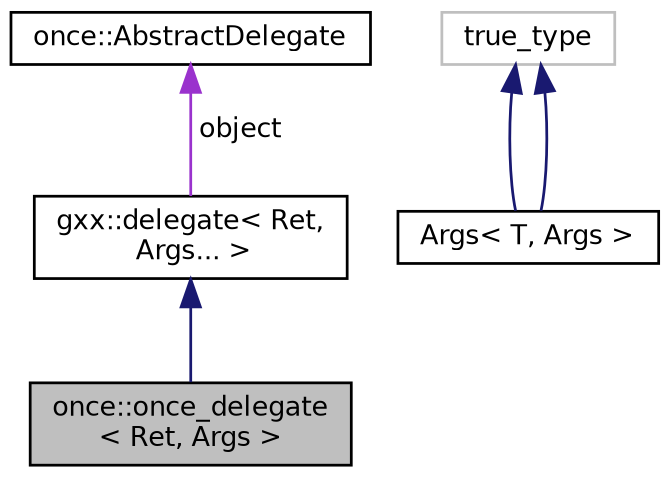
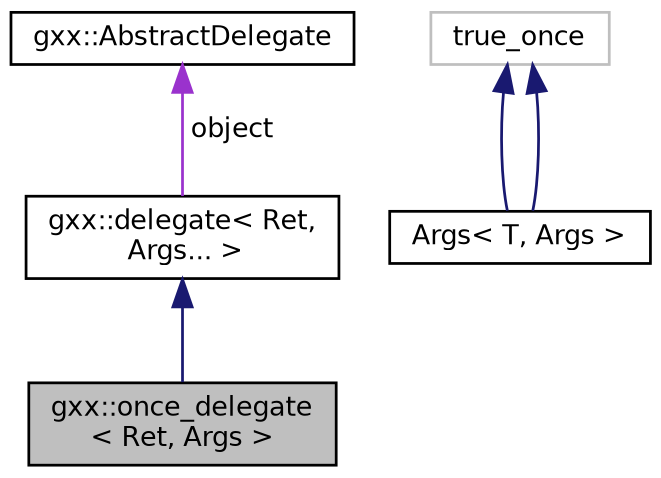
node "once::AbstractDelegate": label "once::AbstractDelegate" -> "gxx::AbstractDelegate"
node "true_type": label "true_type" -> "true_once"
node "once::once_delegate < Ret, Args >": label "once::once_delegate < Ret, Args >" -> "gxx::once_delegate < Ret, Args >"
